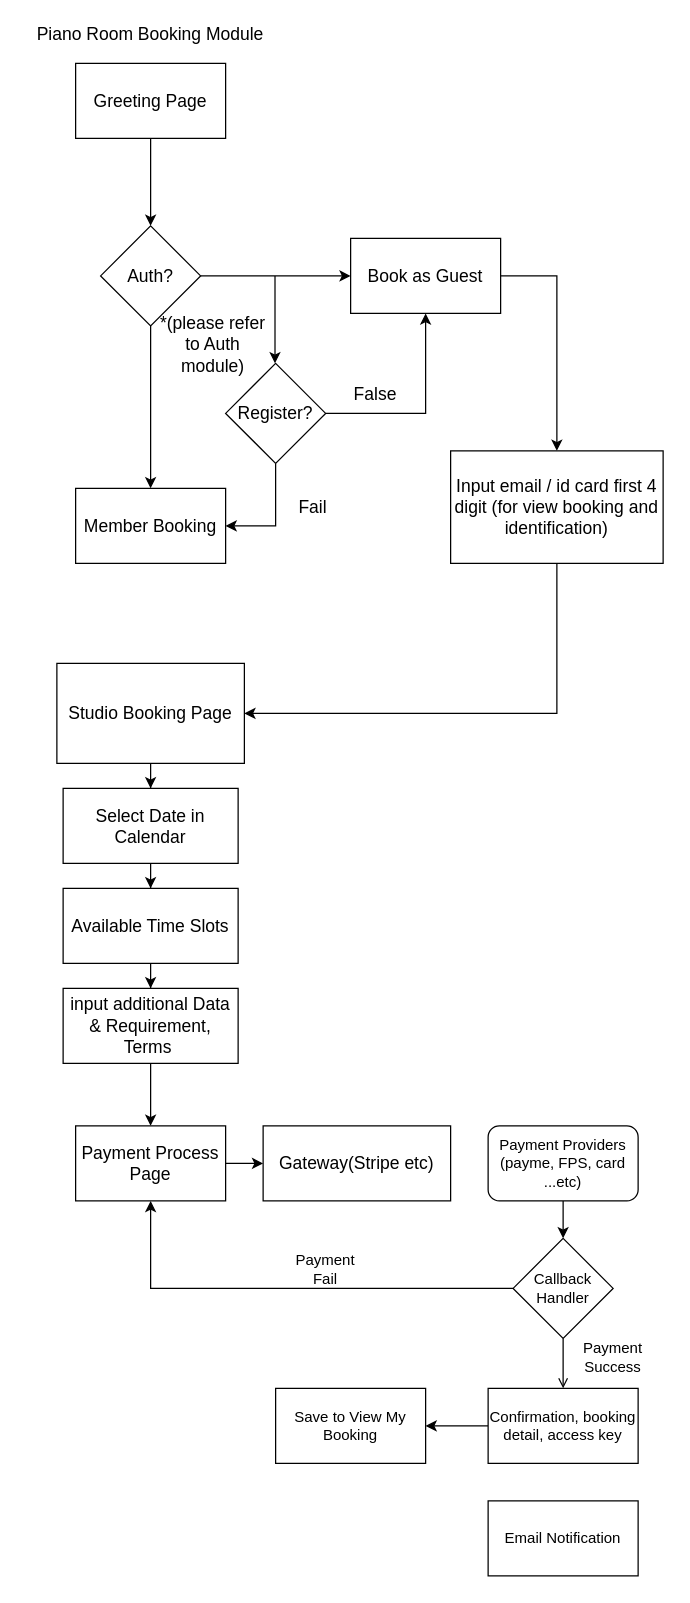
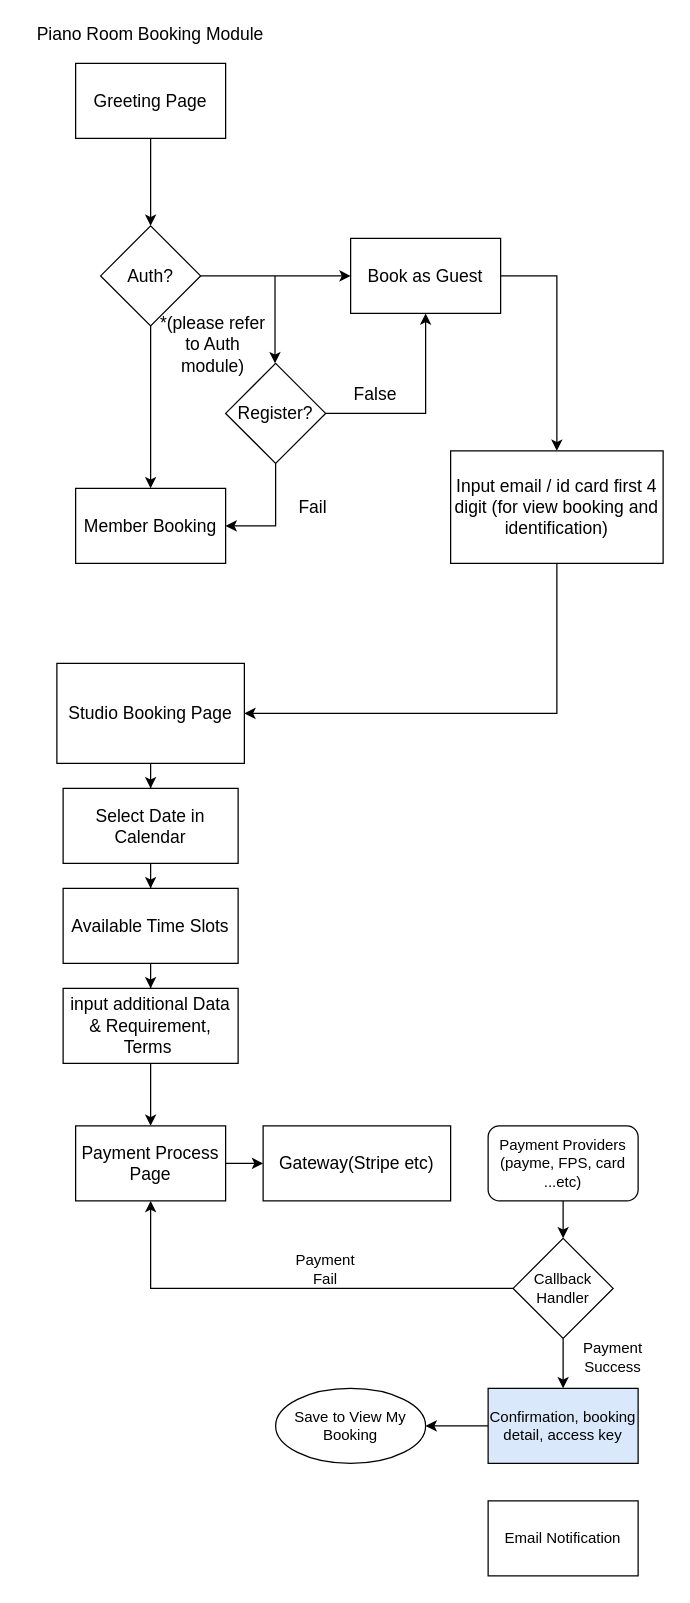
edge "Callback Handler" -> "Confirmation, booking detail, access key": arrowhead open -> classic
node "Save to View My Booking": shape rectangle -> ellipse
node "Confirmation, booking detail, access key": fillcolor #ffffff -> #dae8fc
